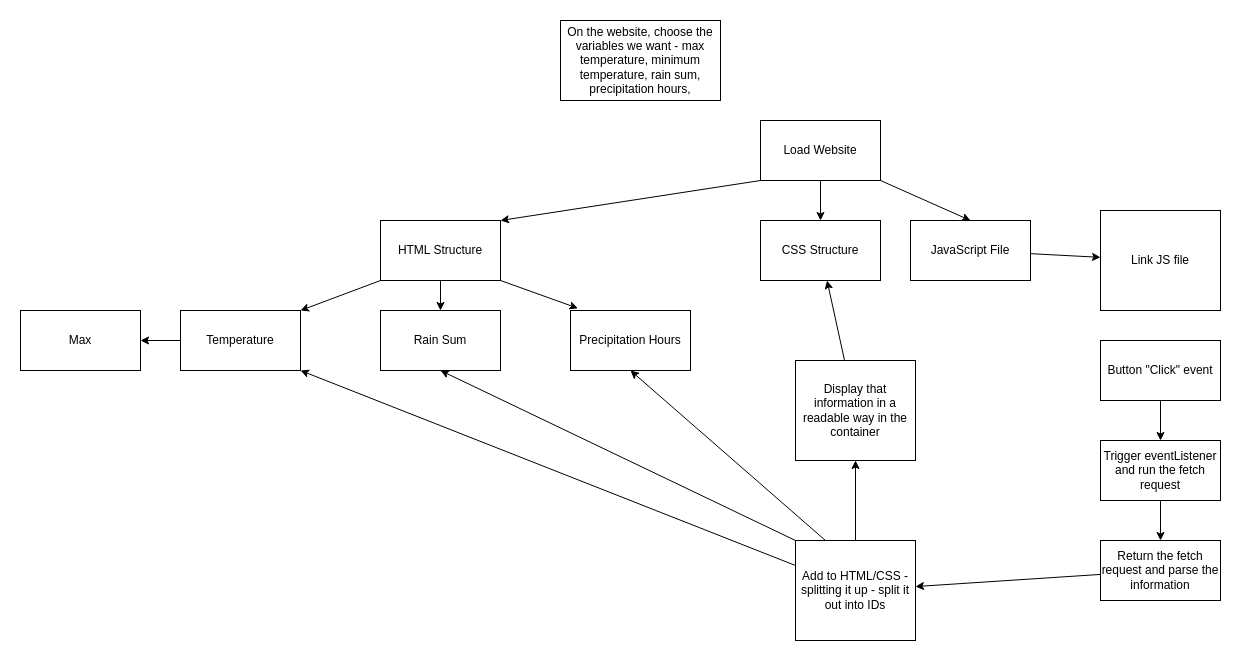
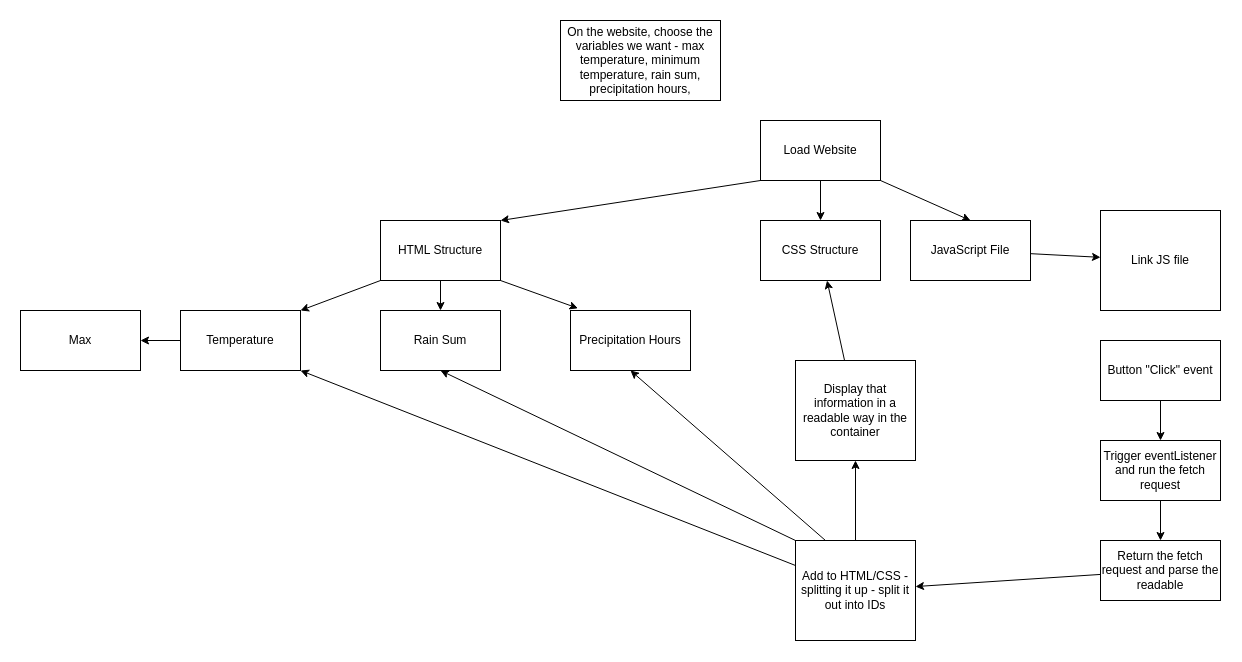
node "Return the fetch request and parse the information": label "Return the fetch request and parse the information" -> "Return the fetch request and parse the readable"
